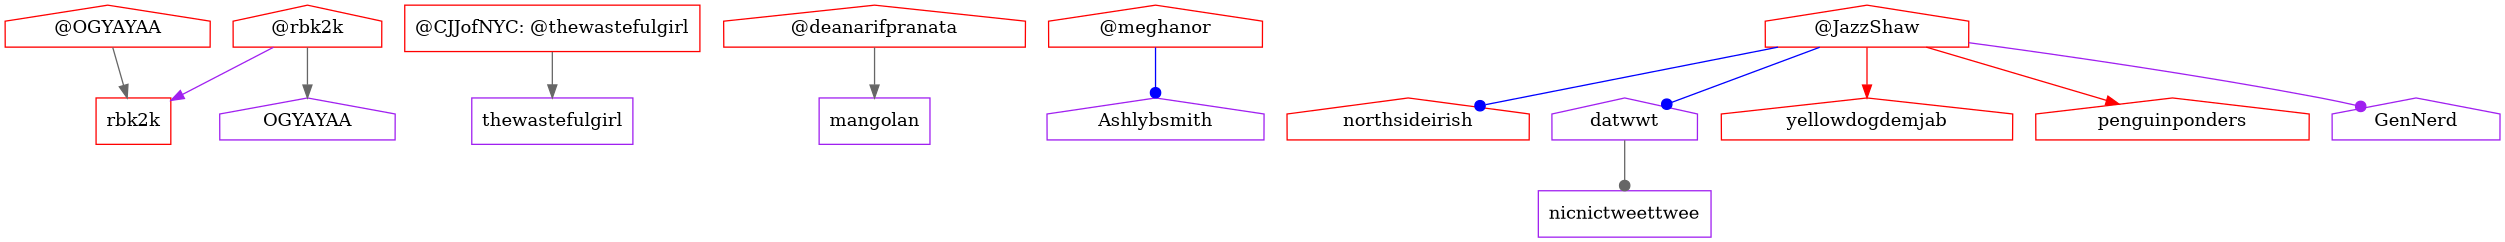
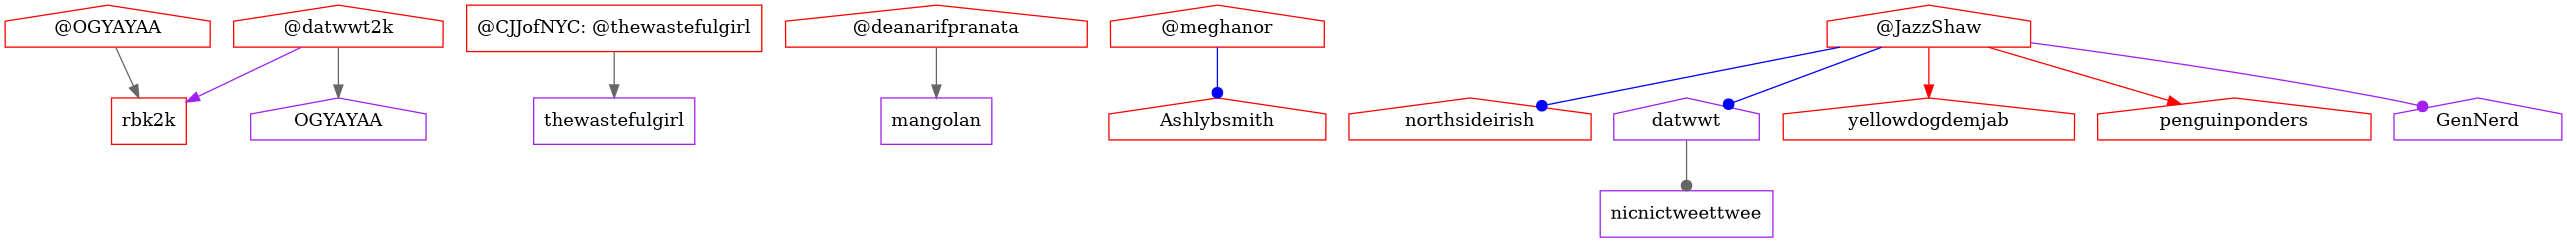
node "@rbk2k": label "@rbk2k" -> "@datwwt2k"
node "Ashlybsmith": color purple -> red
